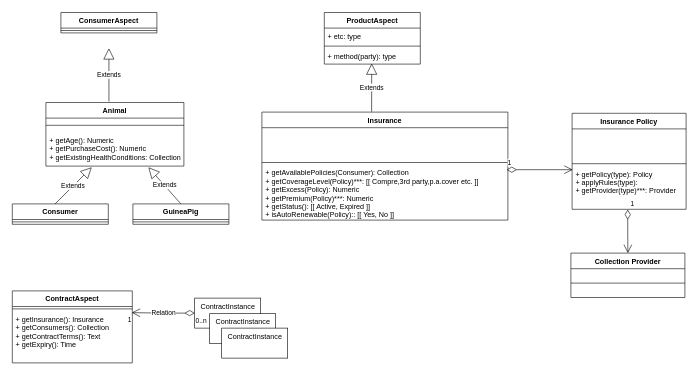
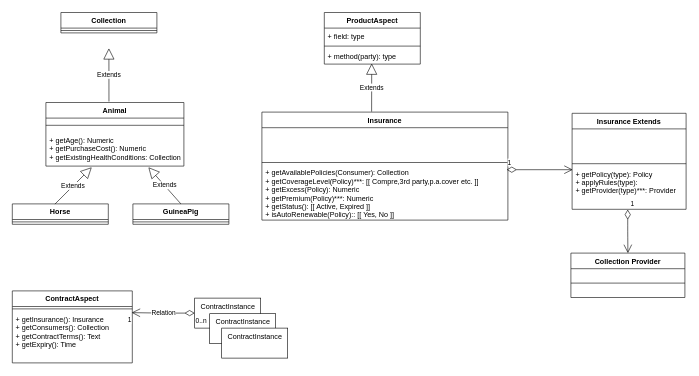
node "ConsumerAspect": label "ConsumerAspect" -> "Collection"
node "+ etc: type": label "+ etc: type" -> "+ field: type"
node "Insurance Policy": label "Insurance Policy" -> "Insurance Extends"
node "Consumer": label "Consumer" -> "Horse"
